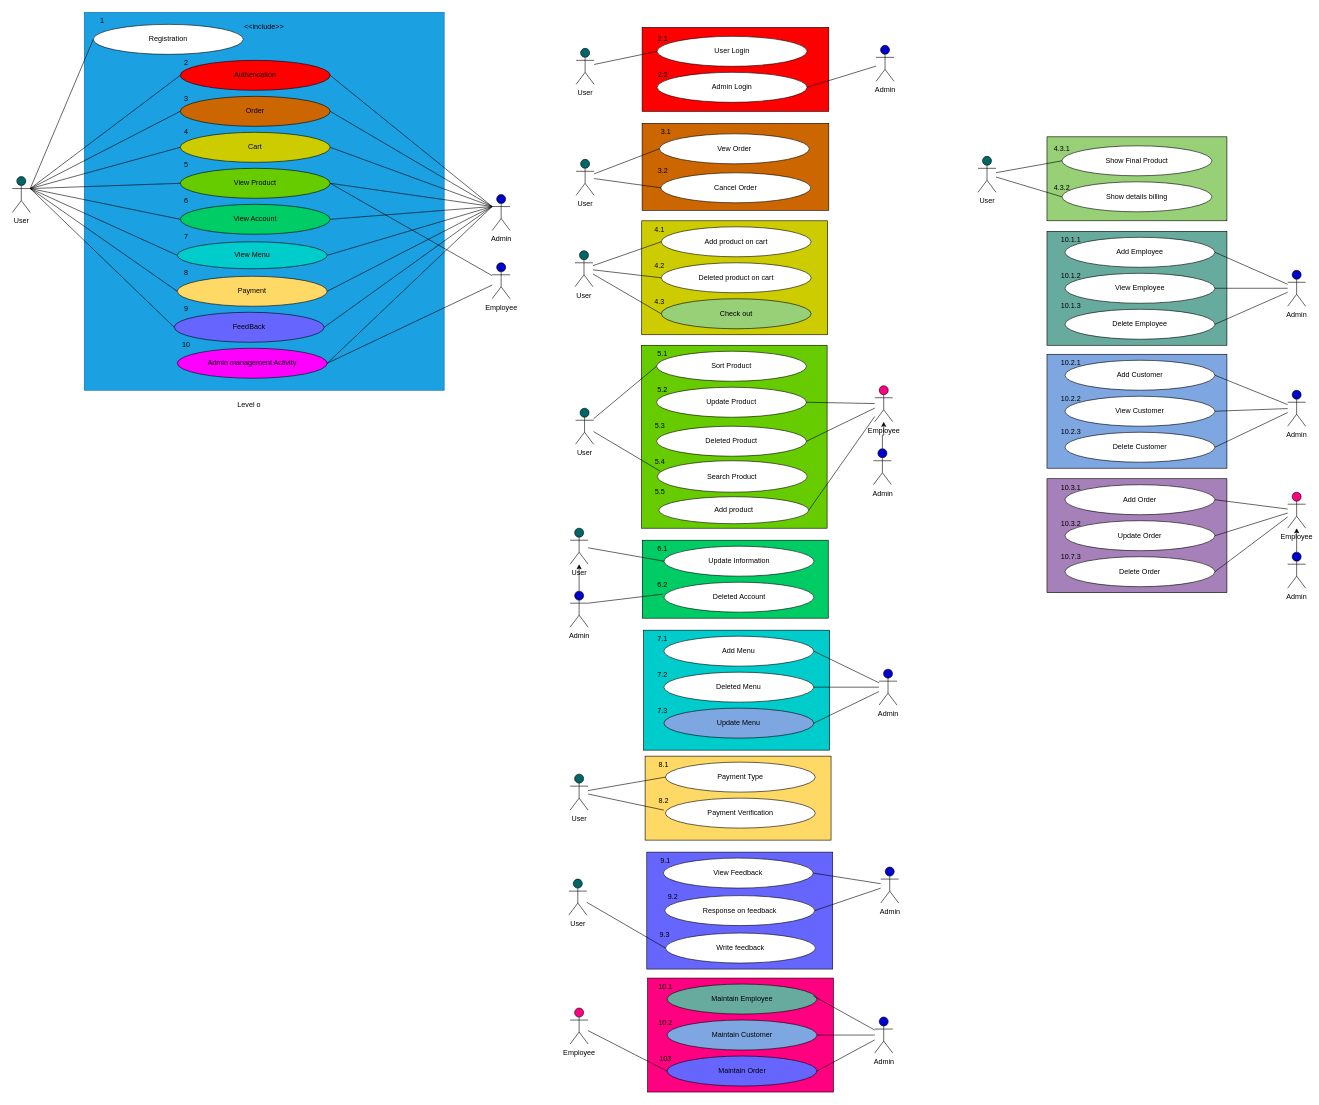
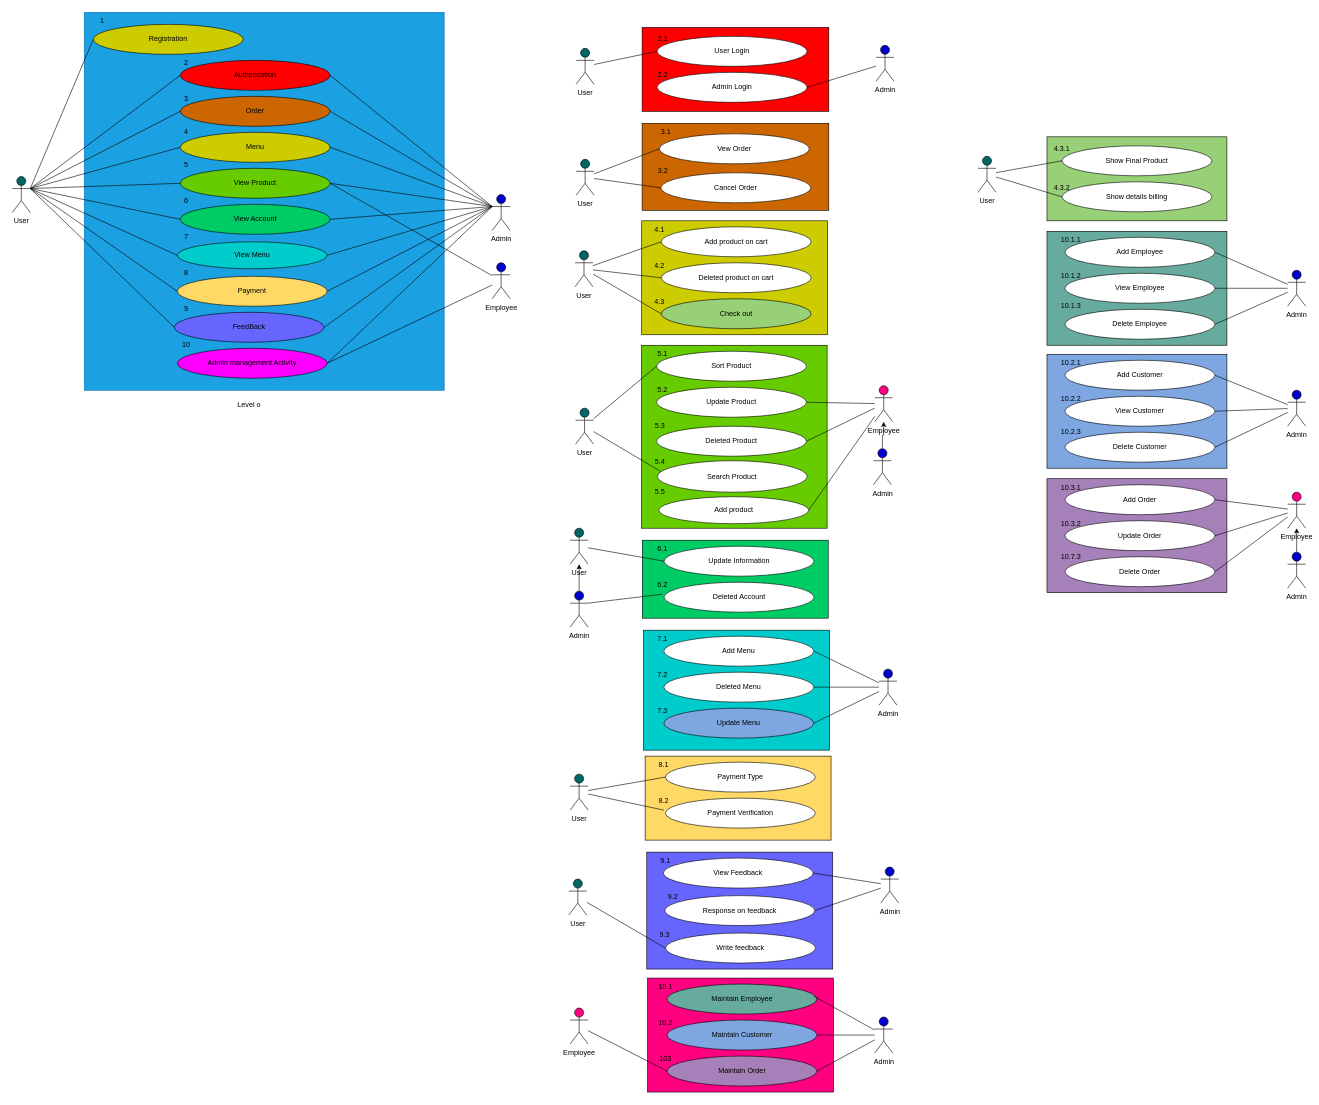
node "<<include>>": removed
node "Registration": fillcolor #ffffff -> #cccc00
node "Cart": label "Cart" -> "Menu"
node "Maintain Order": fillcolor #6666ff -> #a680b8
